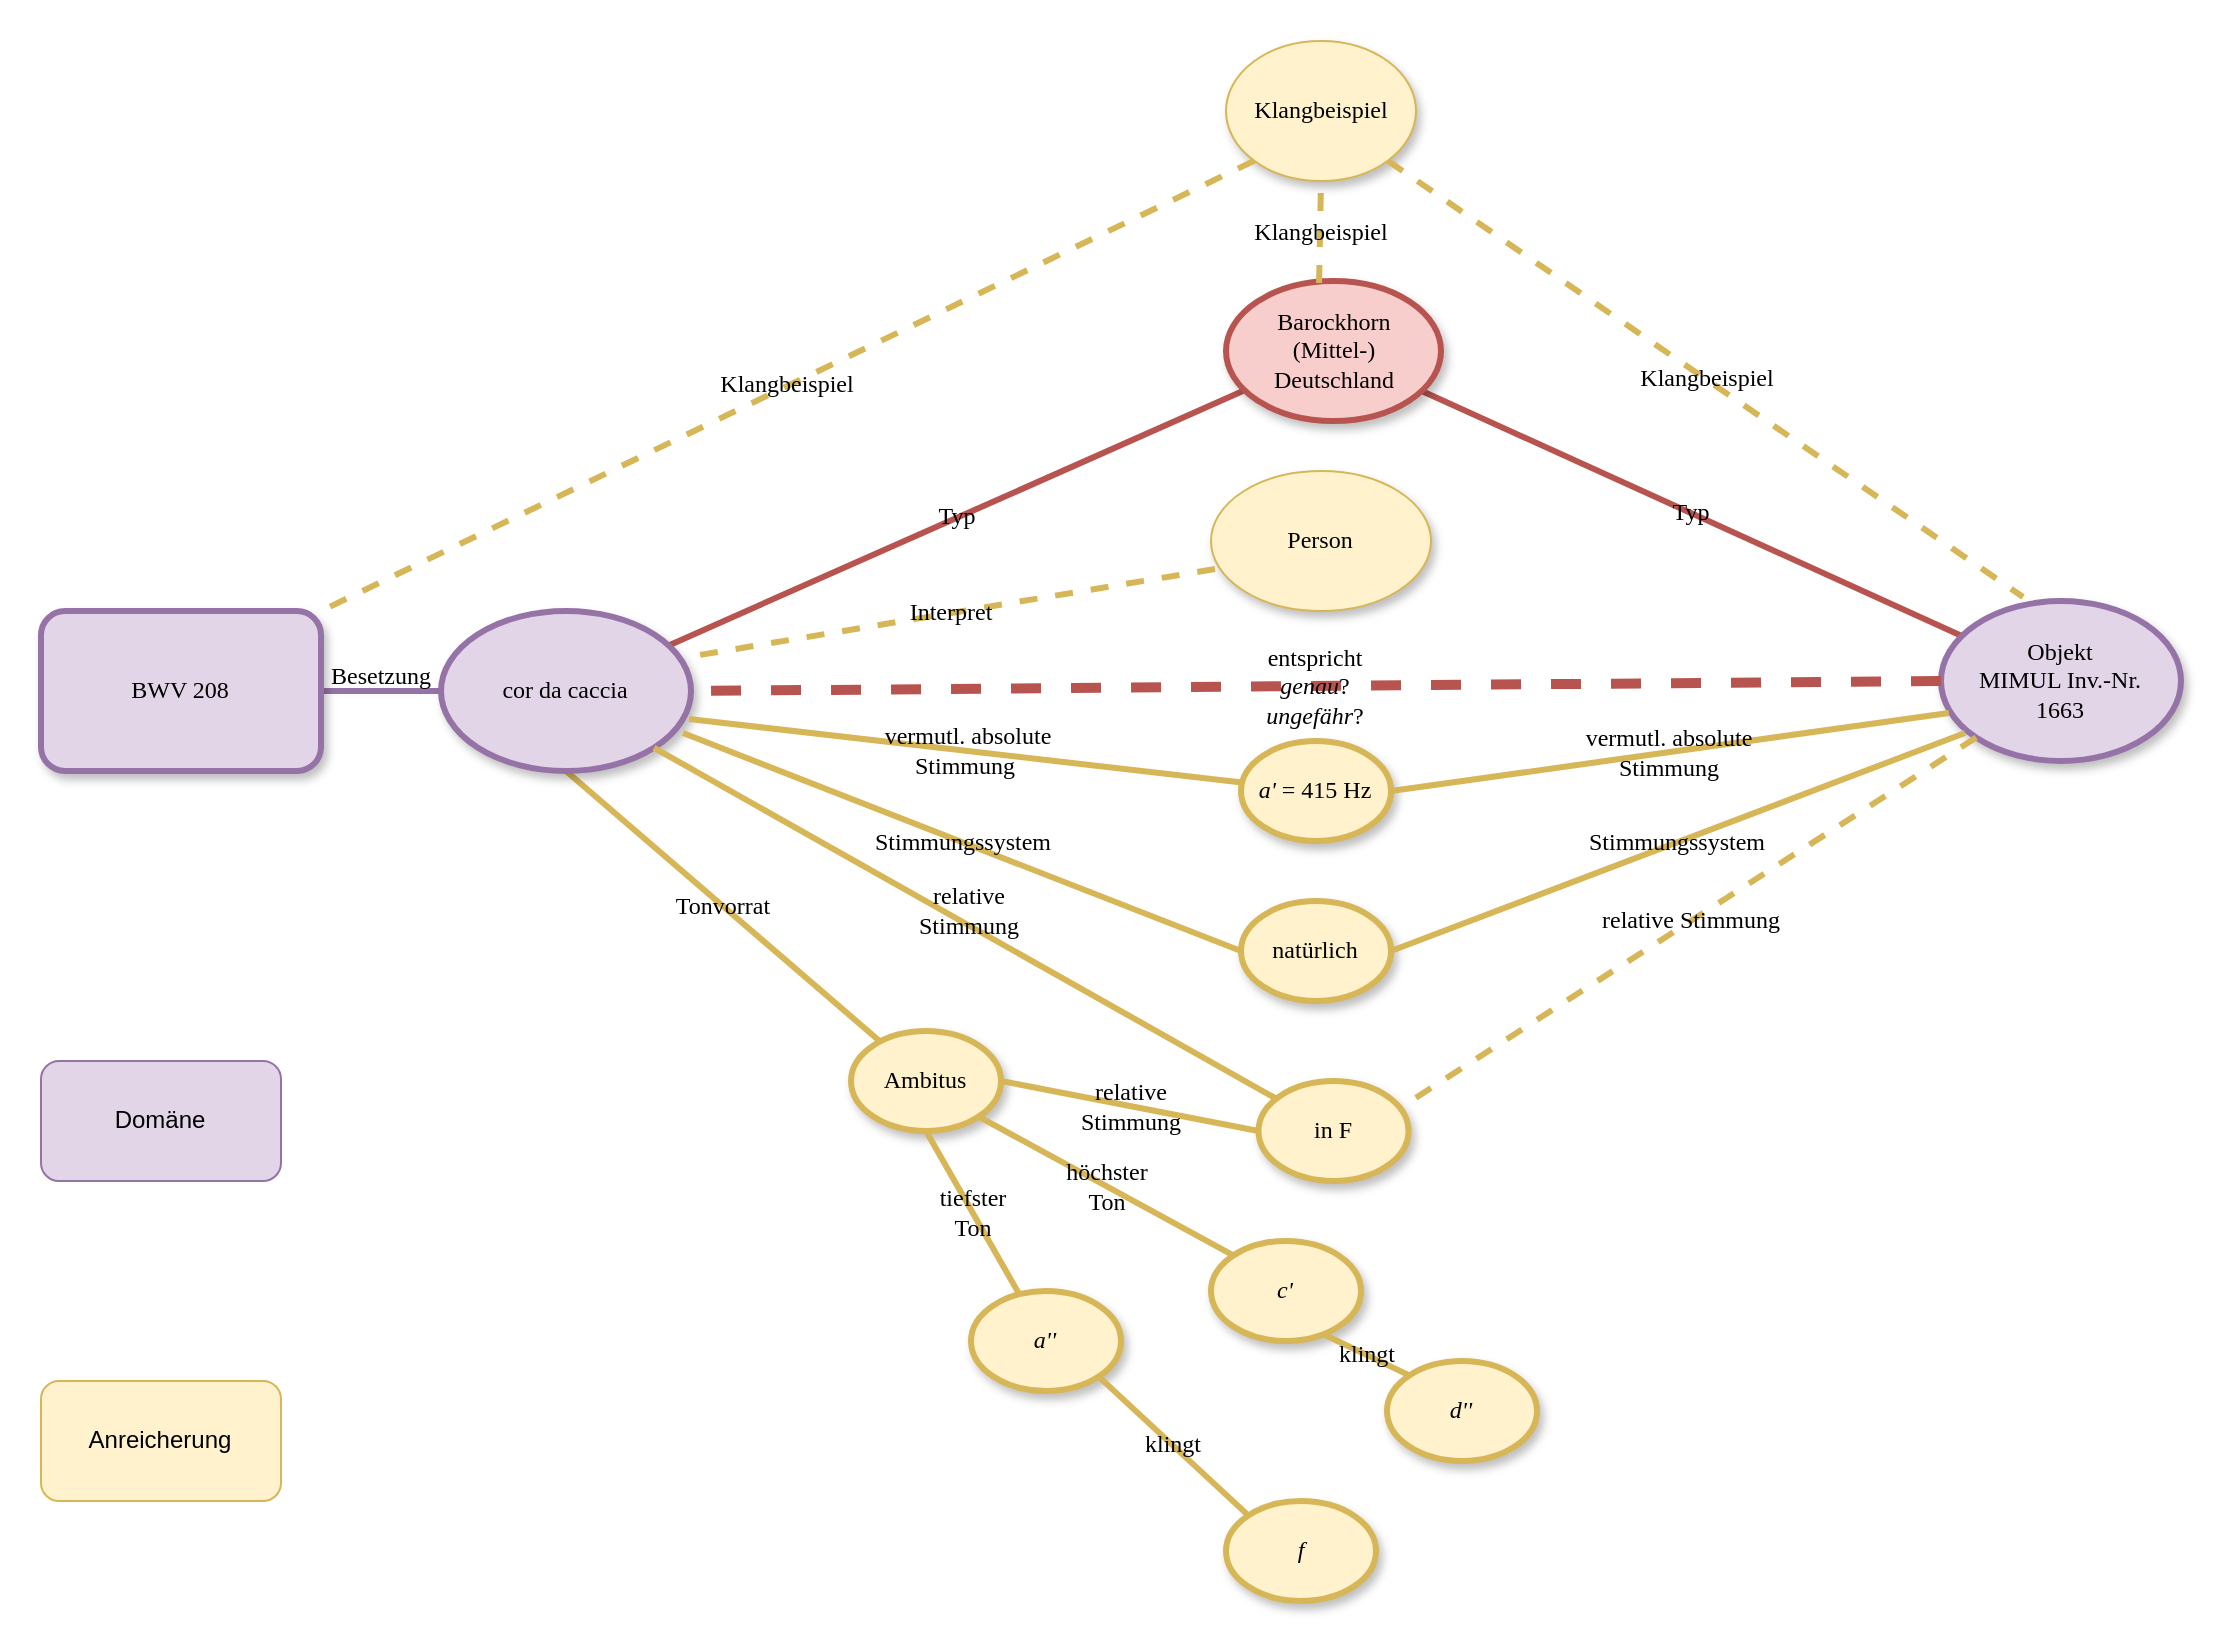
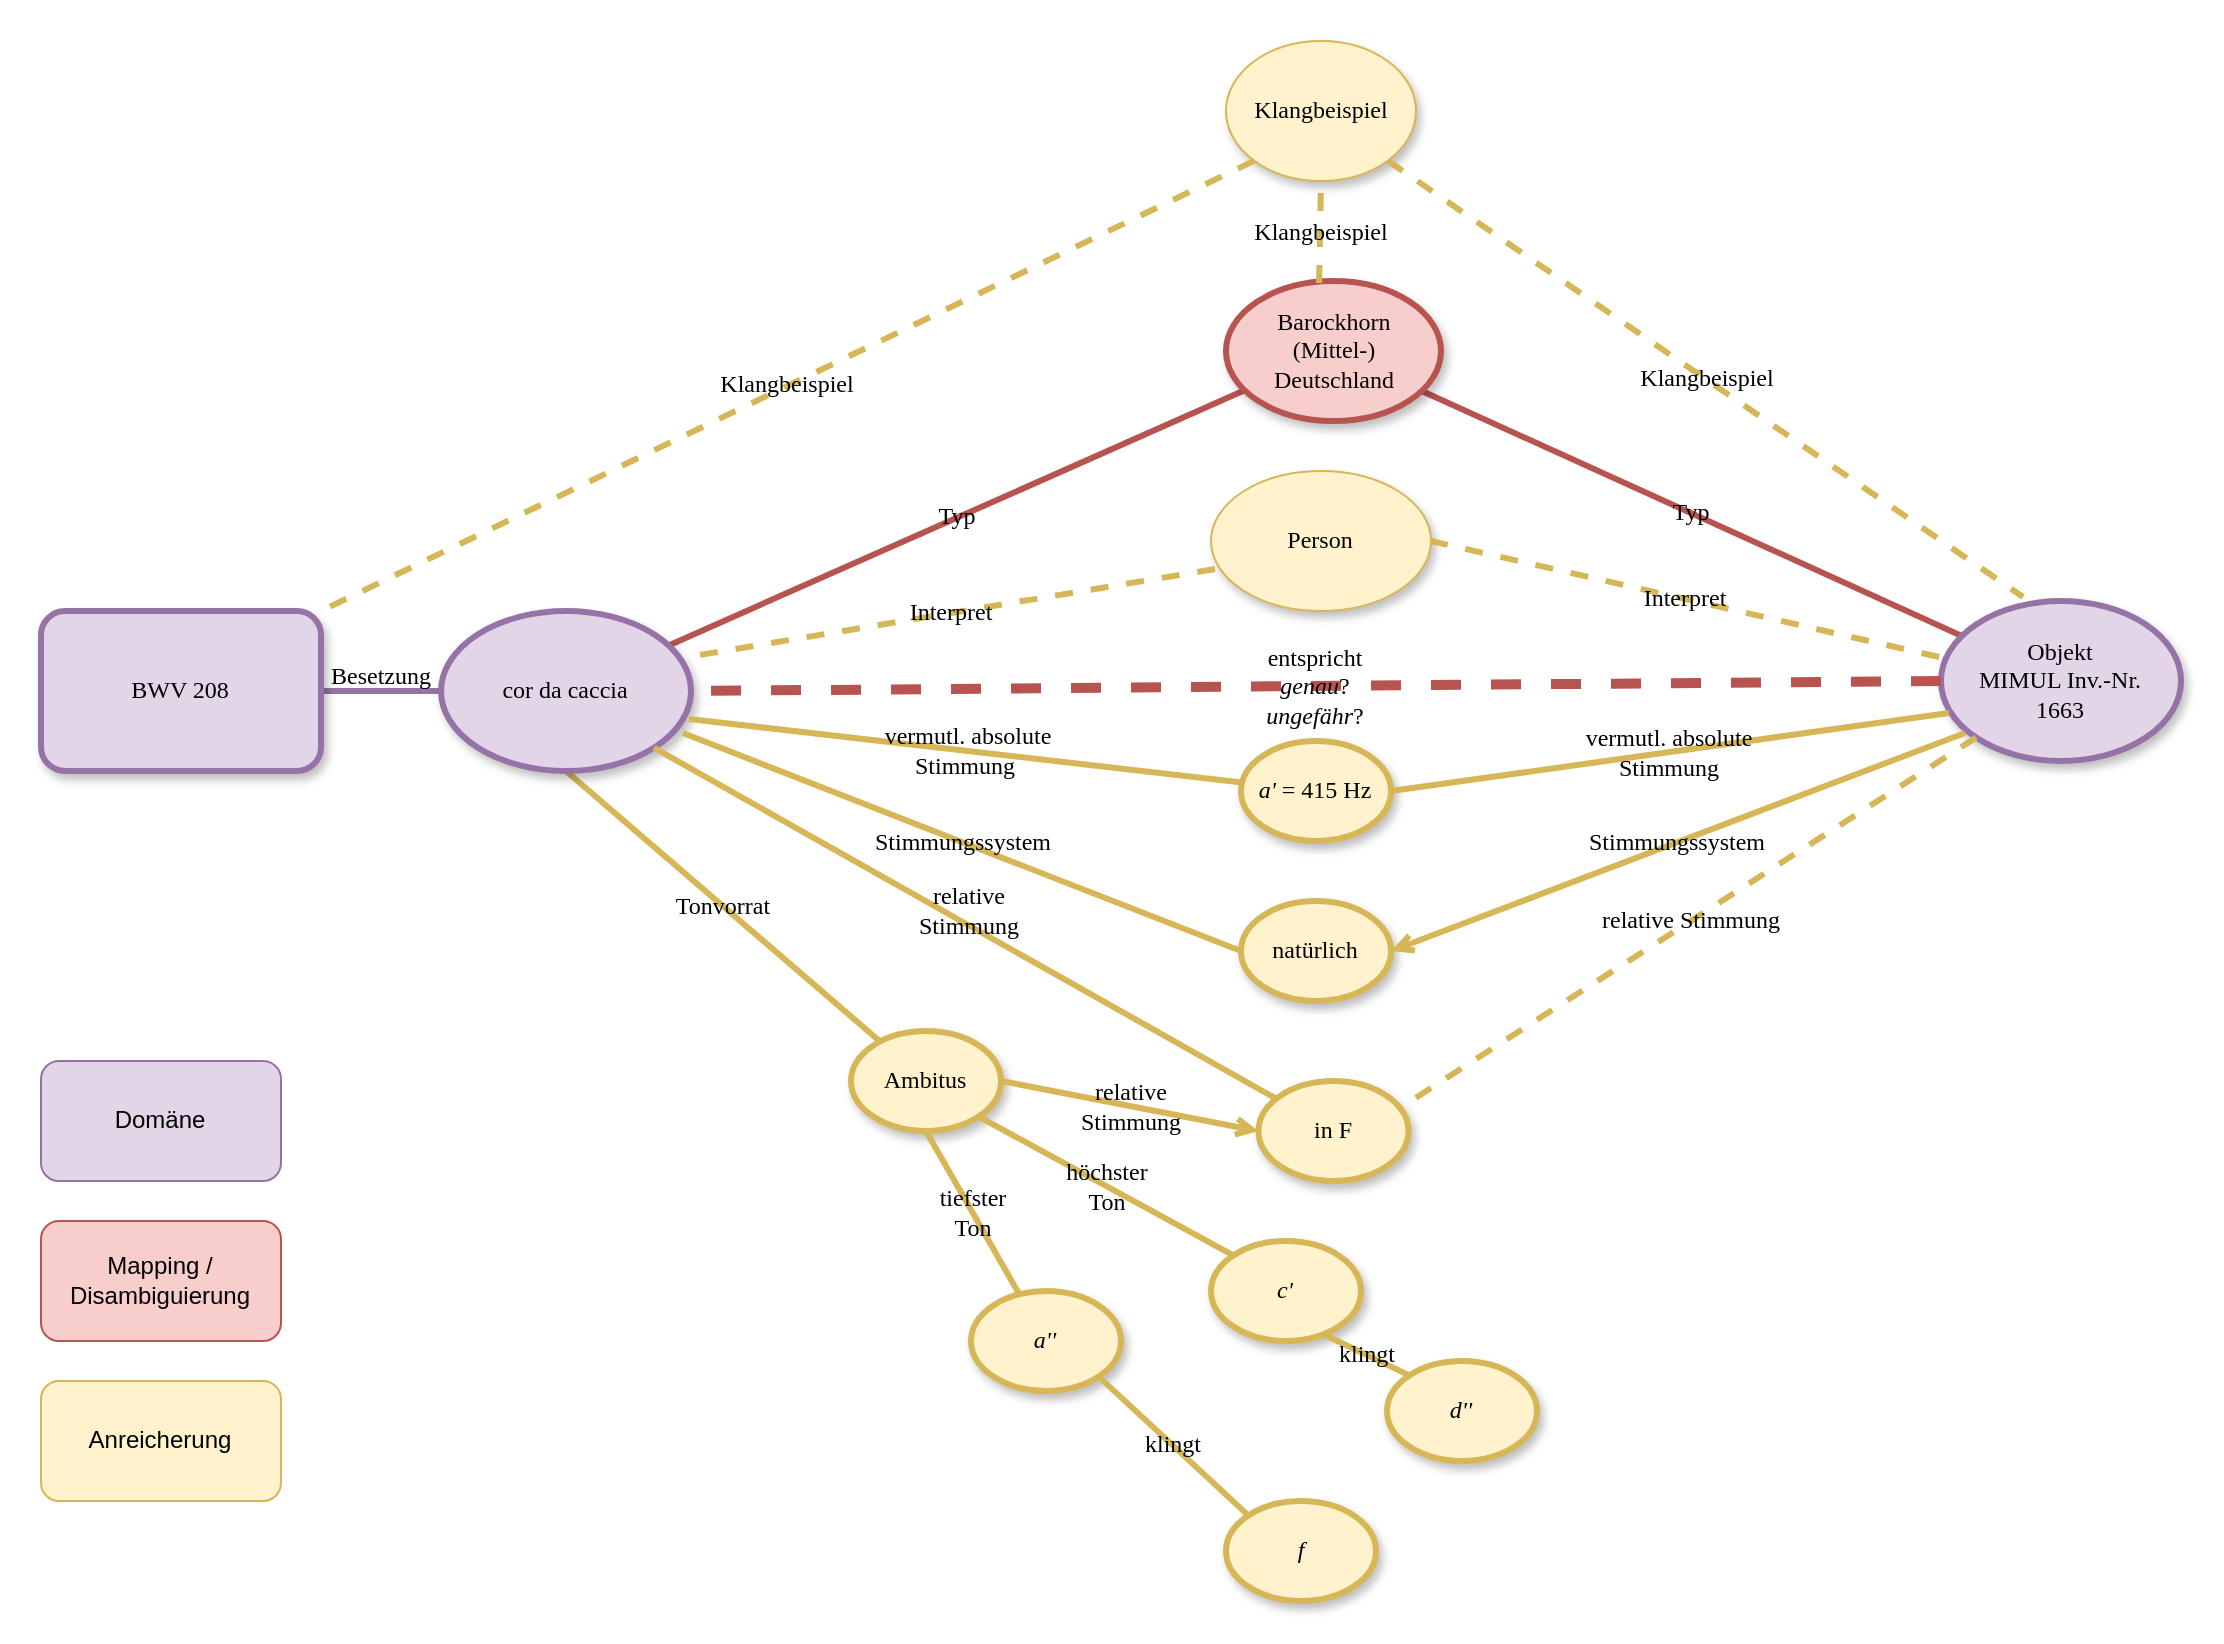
edge "Person" -- "Objekt MIMUL Inv.-Nr. 1663": added, label "Interpret"
edge "Objekt MIMUL Inv.-Nr. 1663" -- "natürlich": arrowhead none -> open
edge "Ambitus" -- "in F": arrowhead none -> open
node "Mapping / Disambiguierung": added
